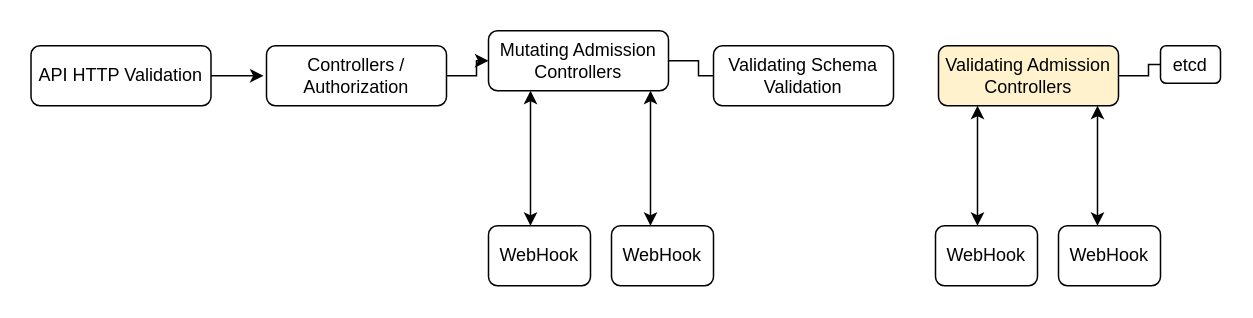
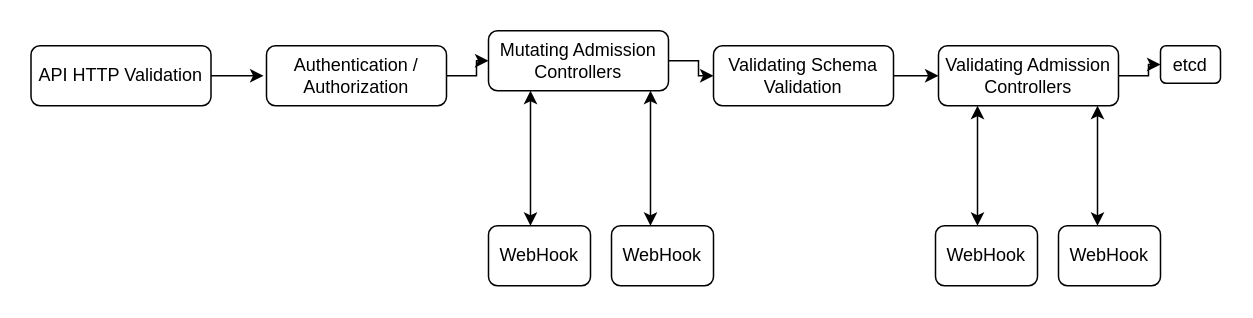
edge "etcd" -- "Validating Admission Controllers": arrowhead none -> classic
node "Controllers / Authorization": label "Controllers / Authorization" -> "Authentication / Authorization"
edge "Mutating Admission Controllers" -- "Validating Schema Validation": arrowhead none -> classic
edge "Validating Schema Validation" -> "Validating Admission Controllers": added
node "Validating Admission Controllers": fillcolor #fff2cc -> #ffffff
